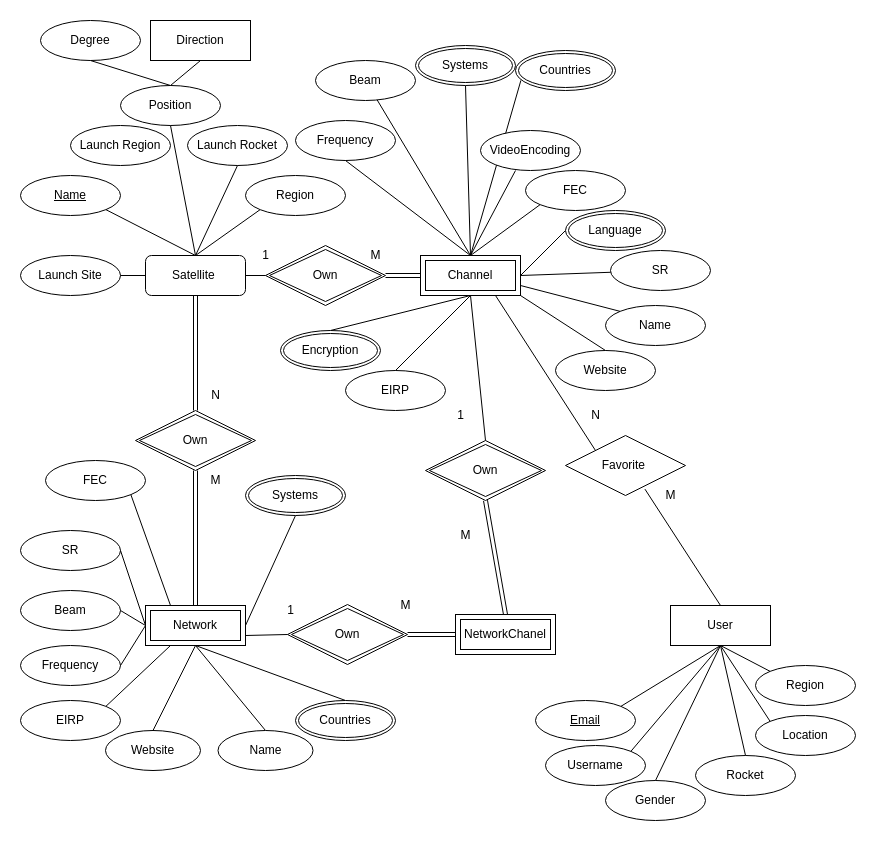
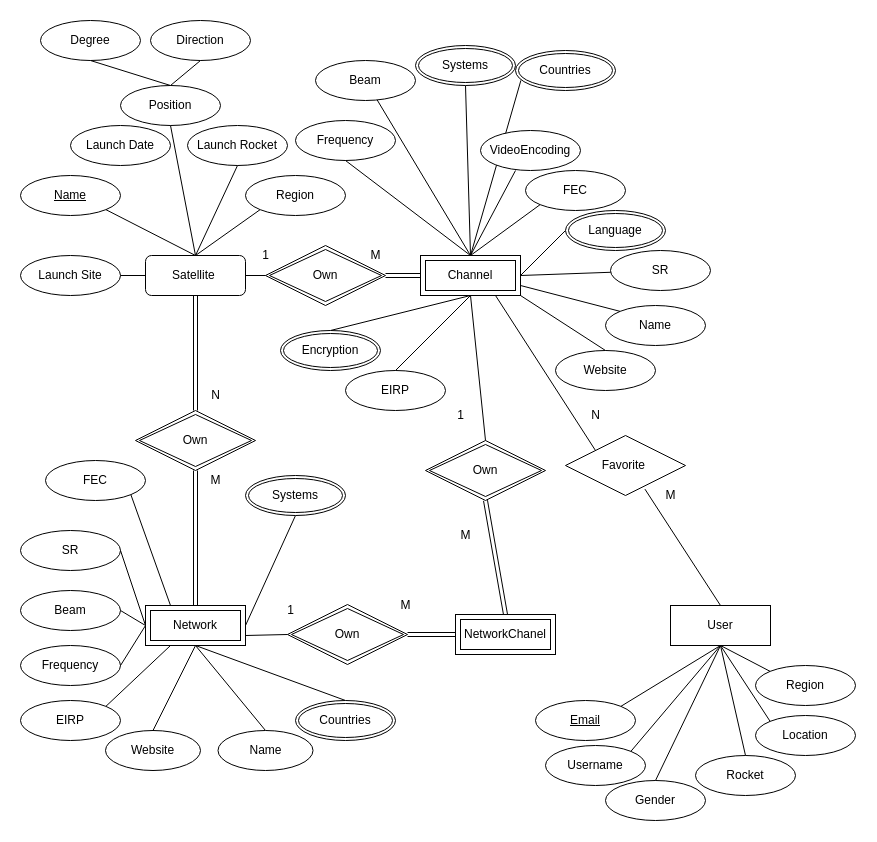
node "Direction": shape rectangle -> ellipse
node "Launch Region": label "Launch Region" -> "Launch Date"
